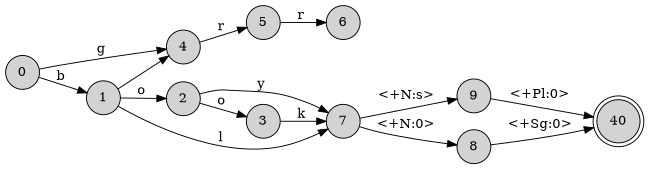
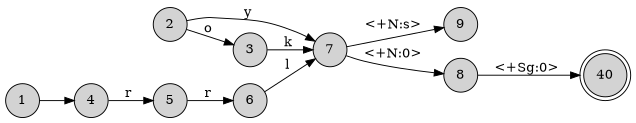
node "0": removed
edge "1" -> "2": removed, label "o"
edge "9" -> "40": removed, label "<+Pl:0>"
edge "1" -> "7": now "6" -> "7"
